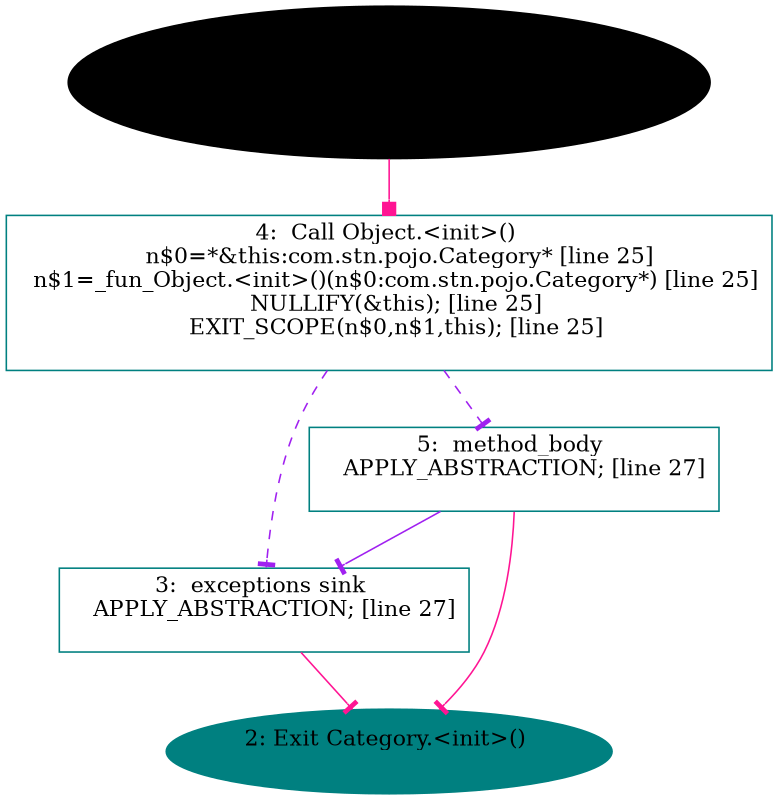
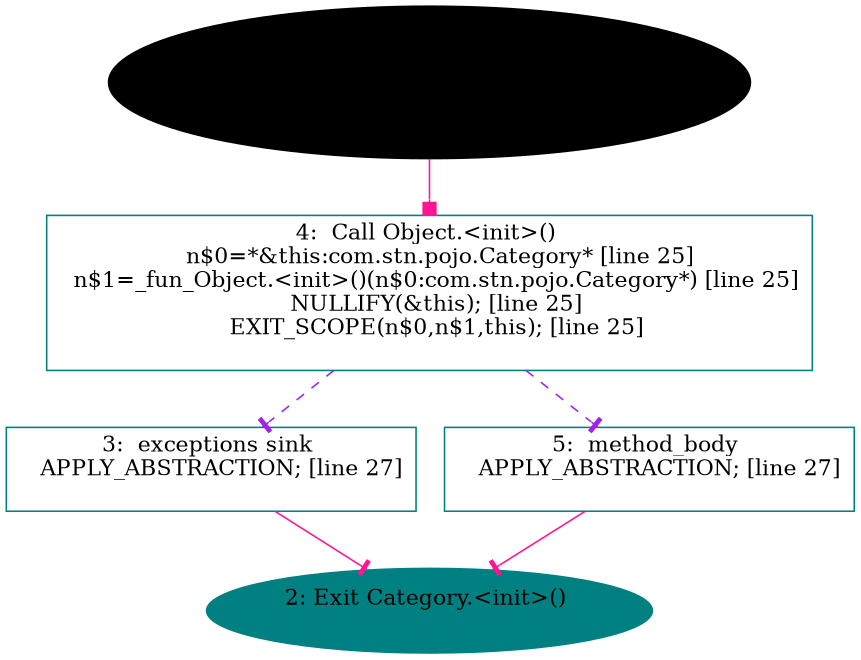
edge "5:  method_body APPLY_ABSTRACTION; [line 27]" -> "3:  exceptions sink APPLY_ABSTRACTION; [line 27]": removed
